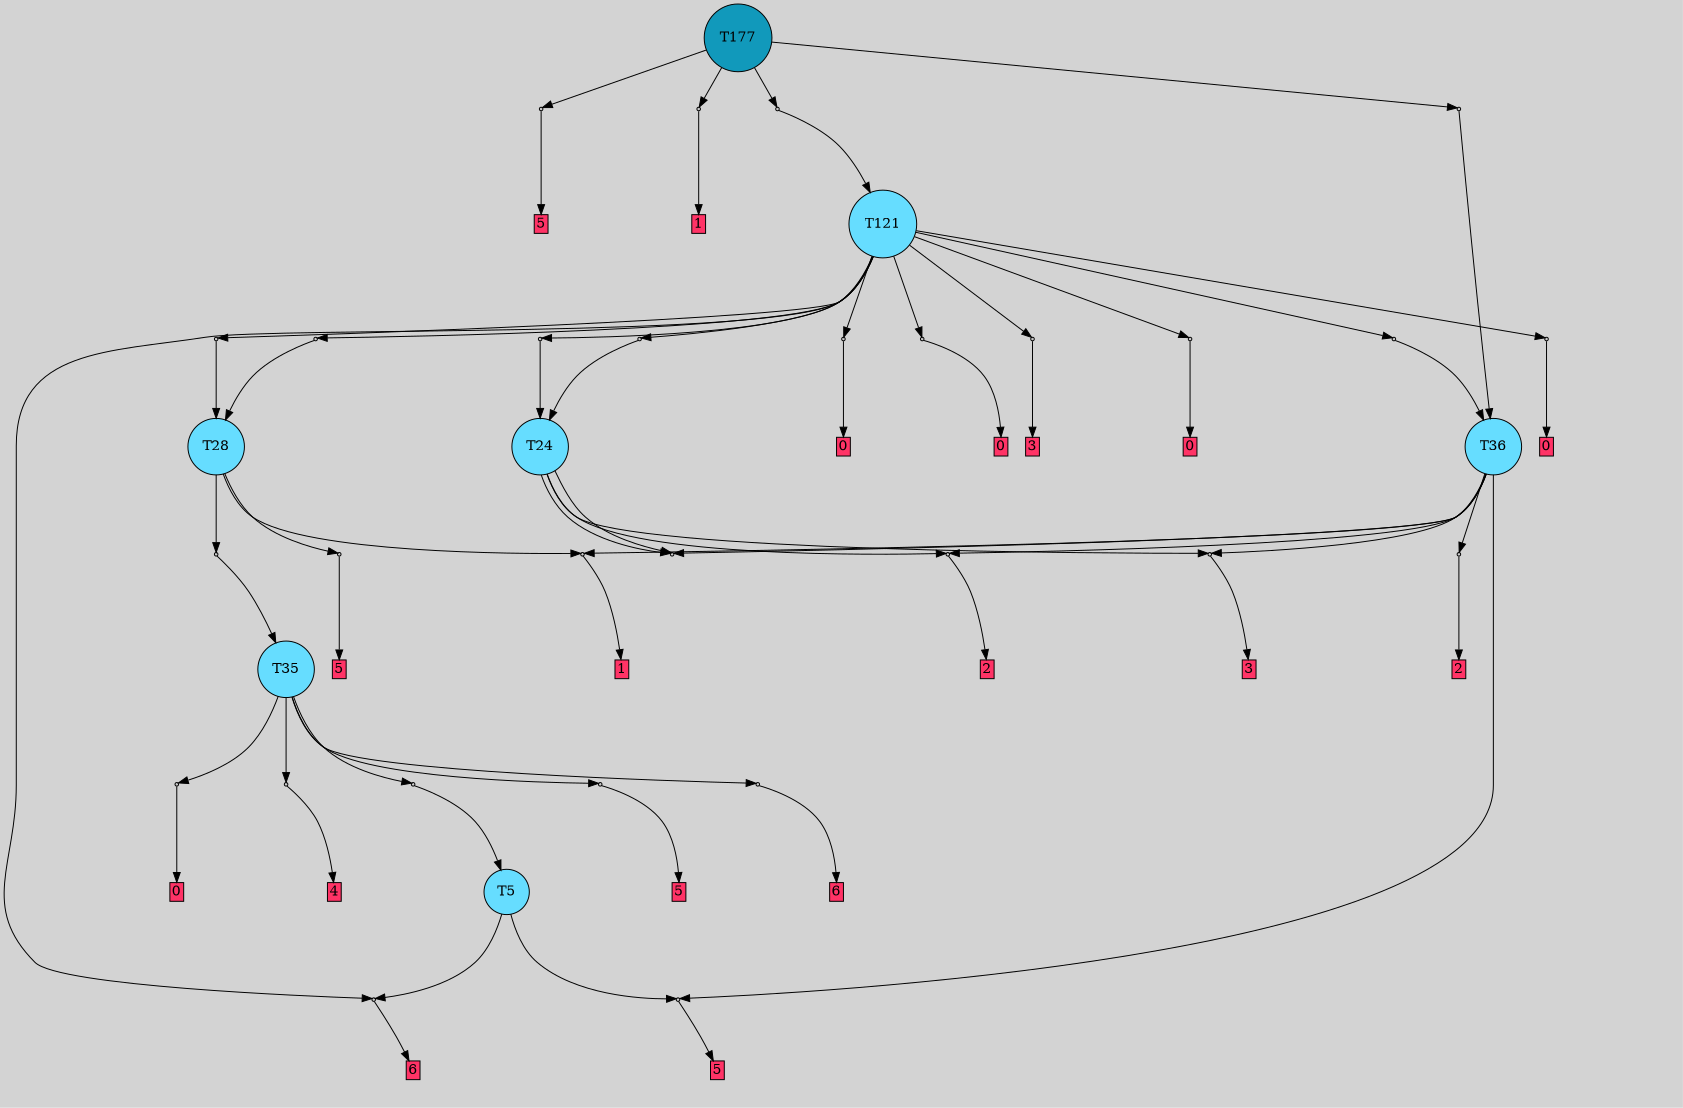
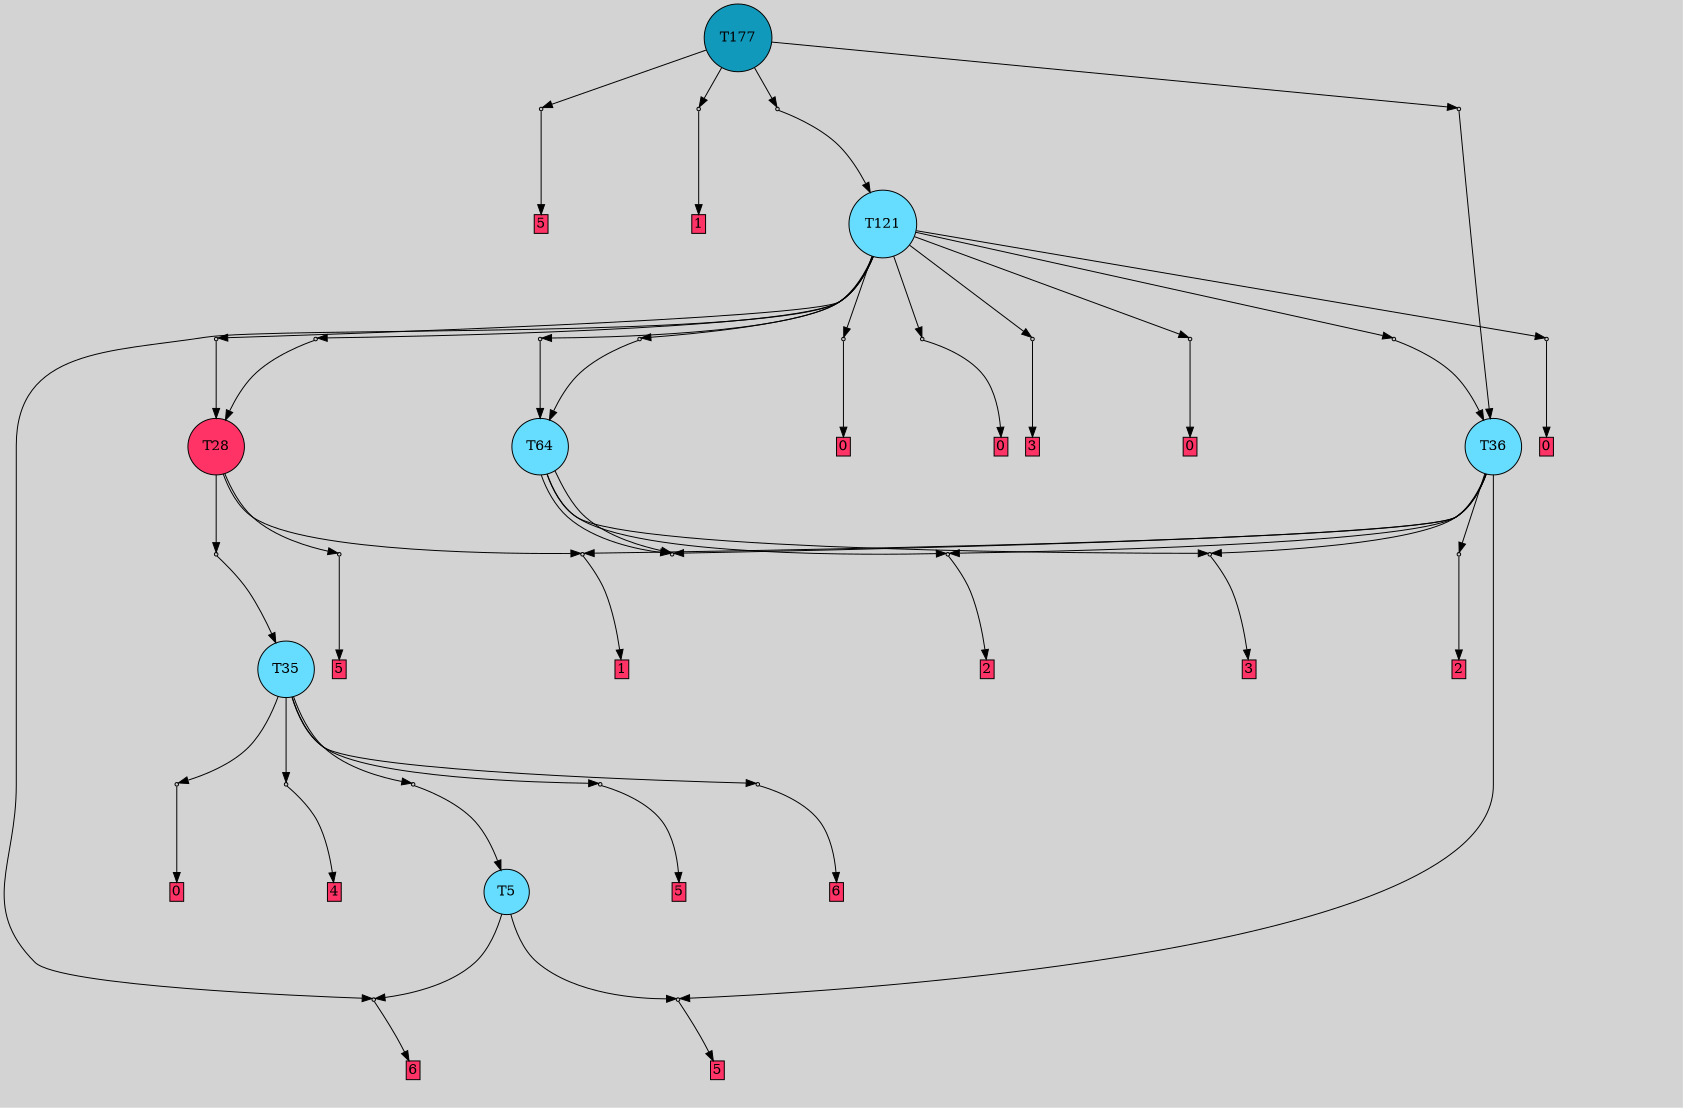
node "T28": fillcolor #66ddff -> #ff3366
node "T24": label "T24" -> "T64"
